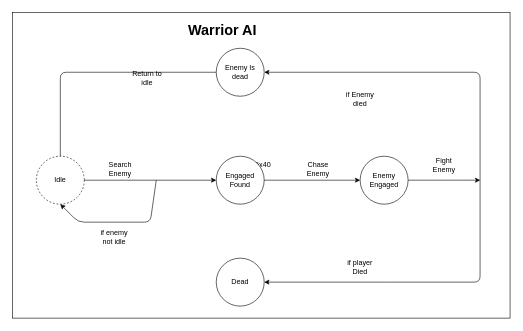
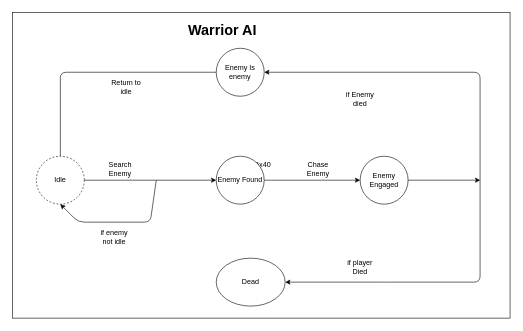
node "Enemy Is dead": label "Enemy Is dead" -> "Enemy Is enemy"
node "Return to idle": moved (147, 78) -> (126, 87)
node "Fight Enemy": removed
node "Engaged Found": label "Engaged Found" -> "Enemy Found"
node "Dead": size 48x48 -> 69x48
